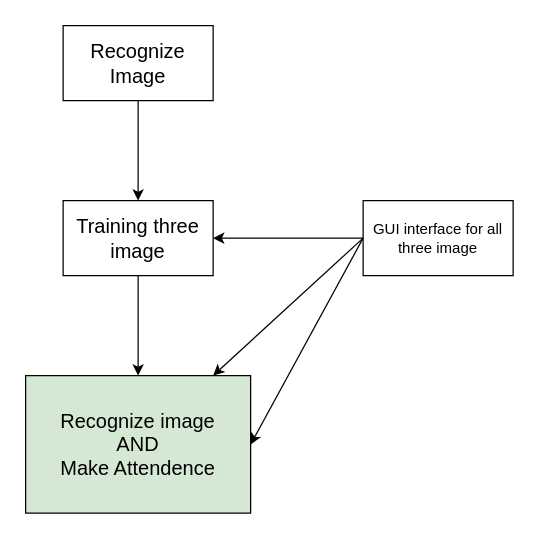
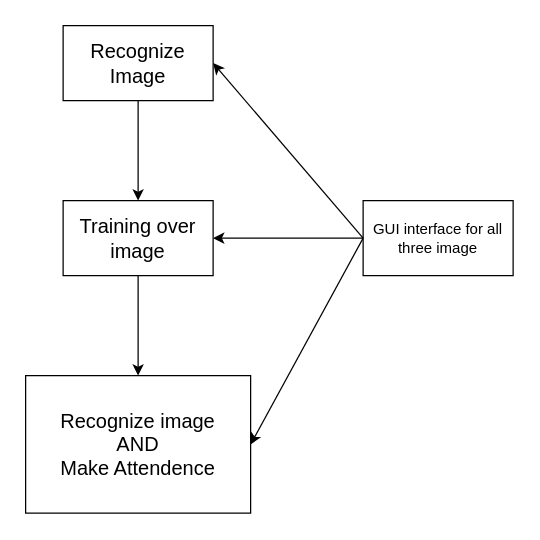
node "Training three image": label "Training three image" -> "Training over image"
edge "GUI interface for all three image" -> "Recognize image AND Make Attendence": now "GUI interface for all three image" -> "Recognize Image"
node "Recognize image AND Make Attendence": fillcolor #d5e8d4 -> #ffffff
